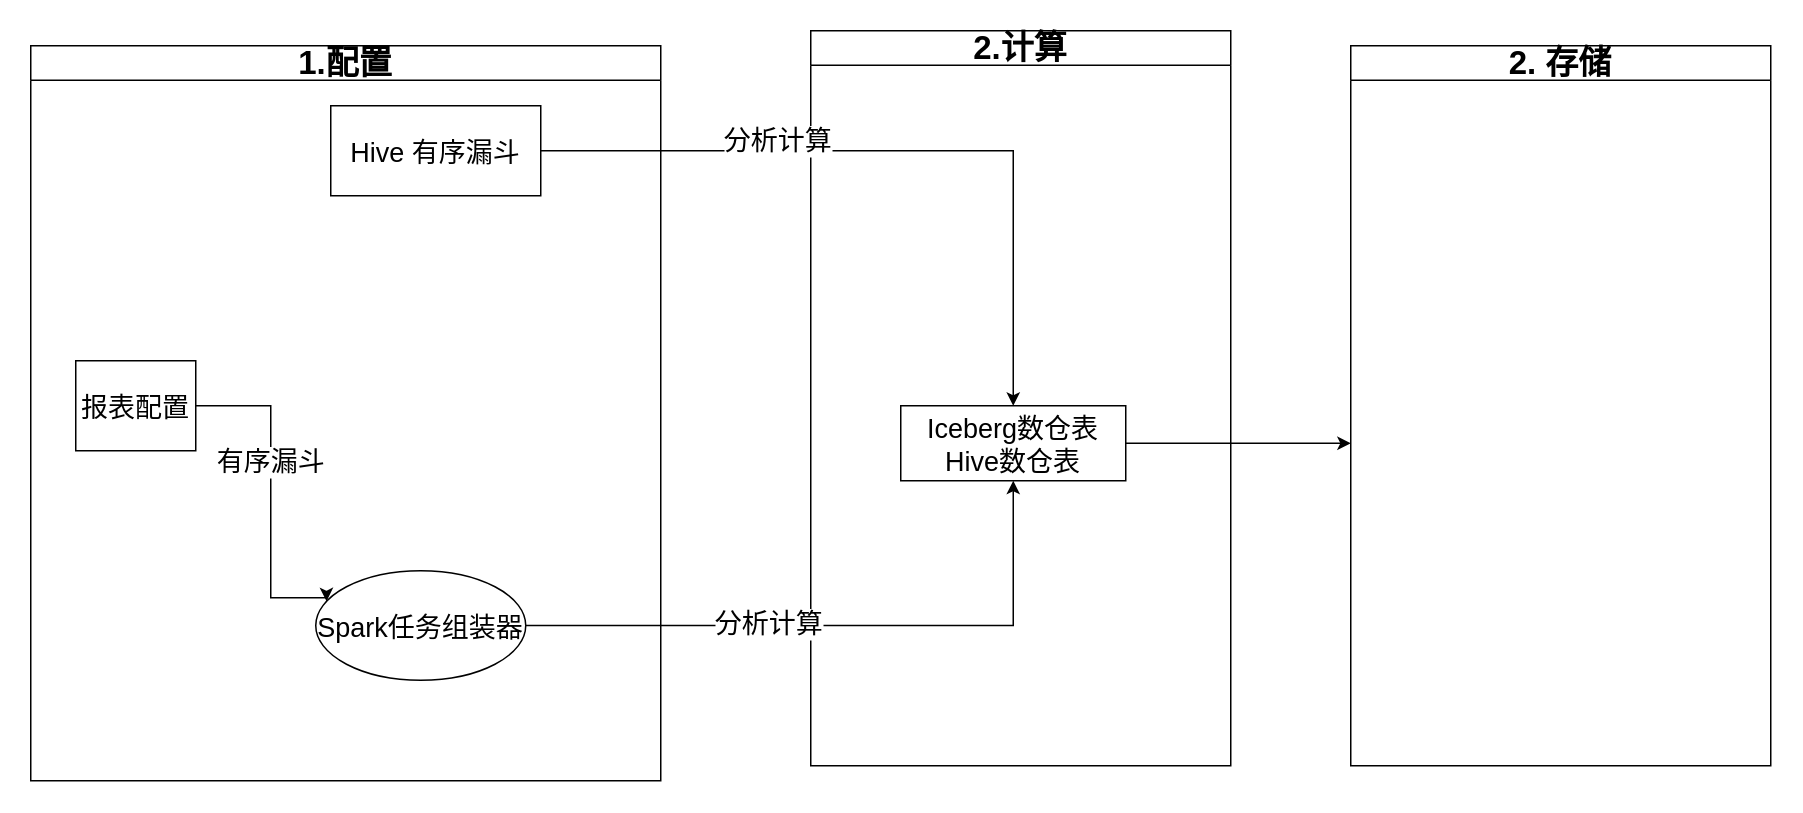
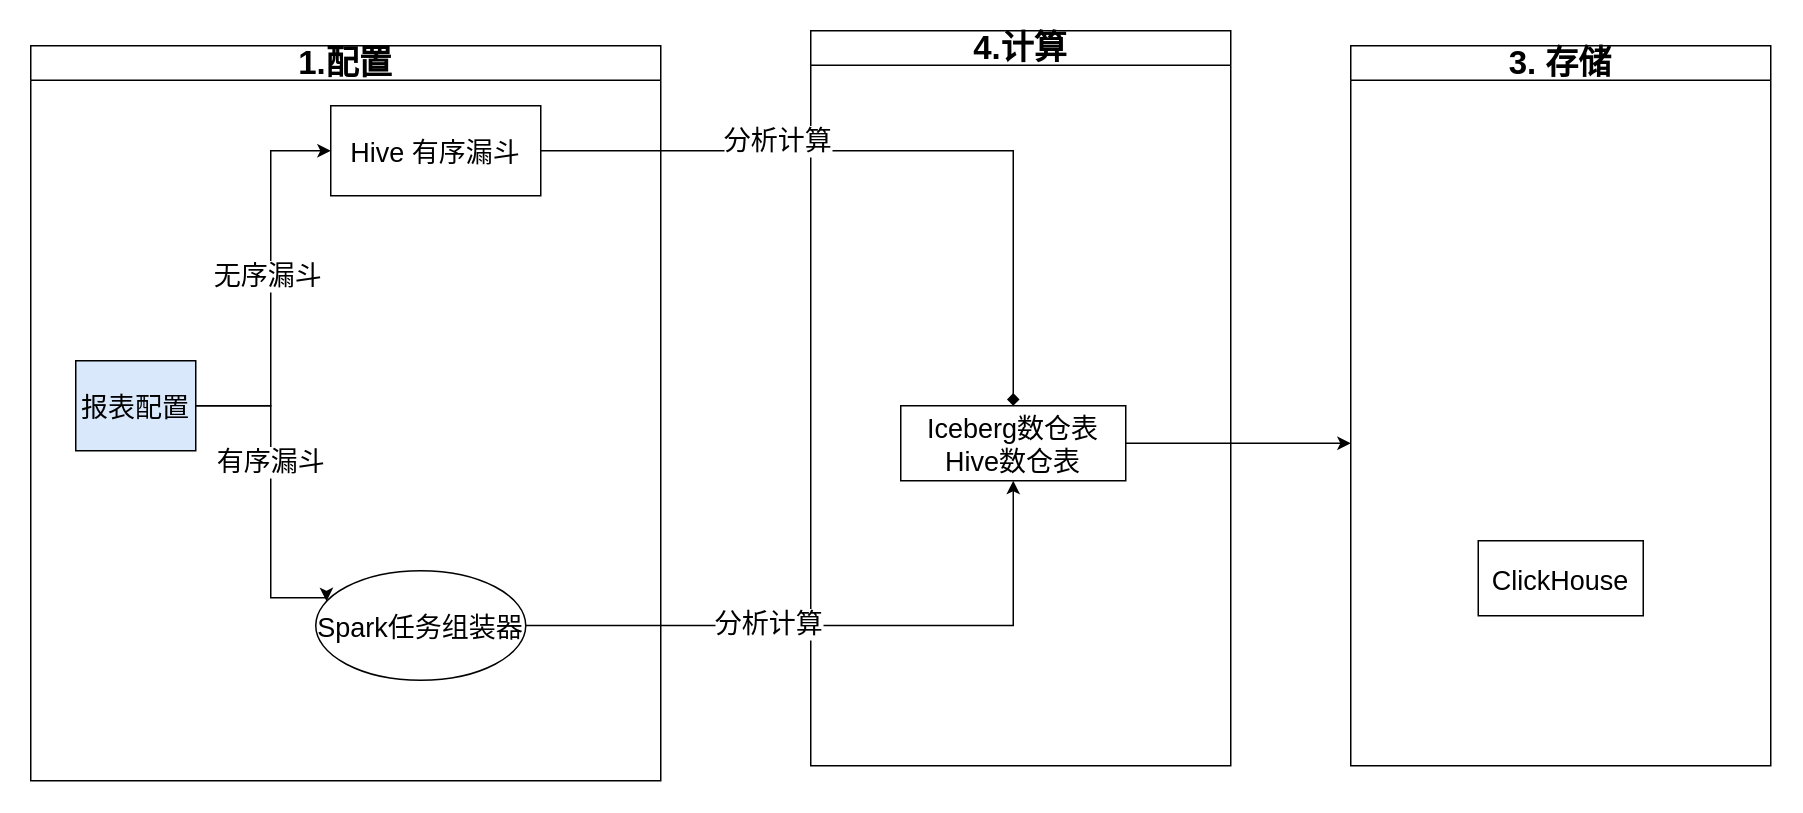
node "2.计算": label "2.计算" -> "4.计算"
node "2. 存储": label "2. 存储" -> "3. 存储"
edge "报表配置" -> "Hive 有序漏斗": added, label "无序漏斗"
edge "Hive 有序漏斗" -> "Iceberg数仓表 Hive数仓表": arrowhead classic -> diamond
node "报表配置": fillcolor #ffffff -> #dae8fc
node "ClickHouse": added
